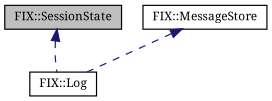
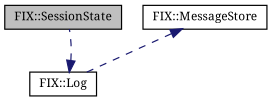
edge "FIX::Log" -> "FIX::SessionState": reversed
